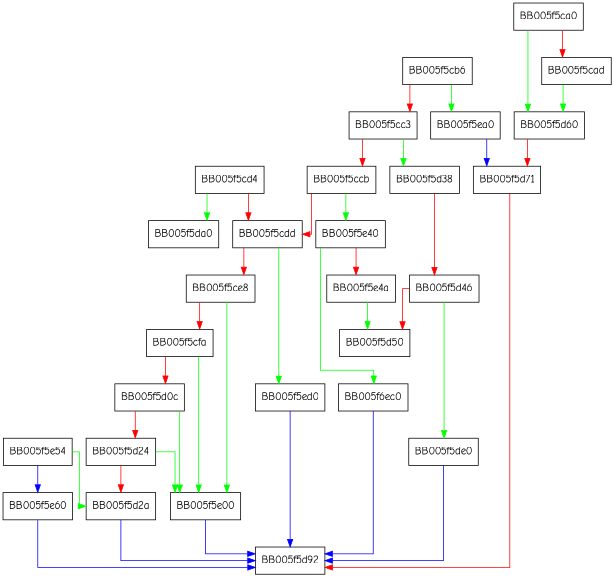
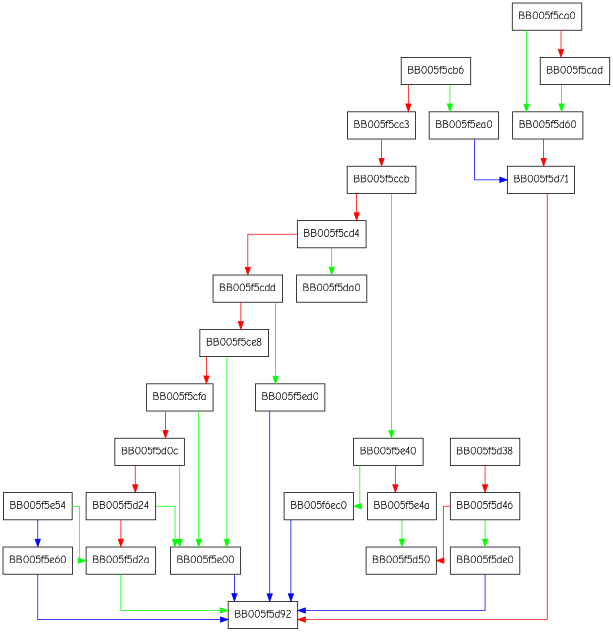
edge "BB005f5cc3" -> "BB005f5d38": removed
edge "BB005f5ccb" -> "BB005f5cdd": now "BB005f5ccb" -> "BB005f5cd4"
edge "BB005f5d2a" -> "BB005f5d92": color blue -> green
